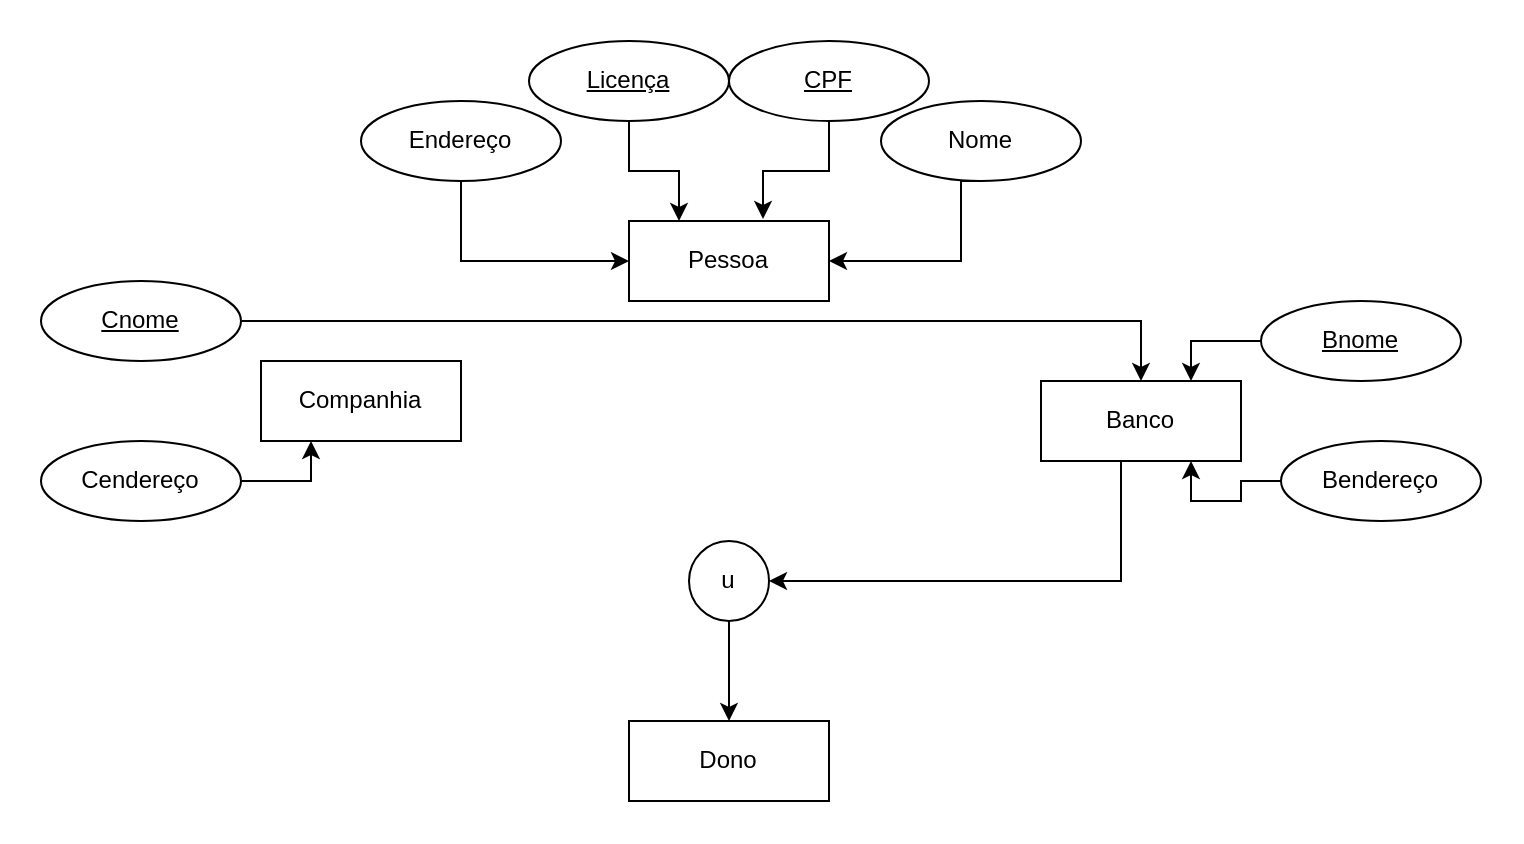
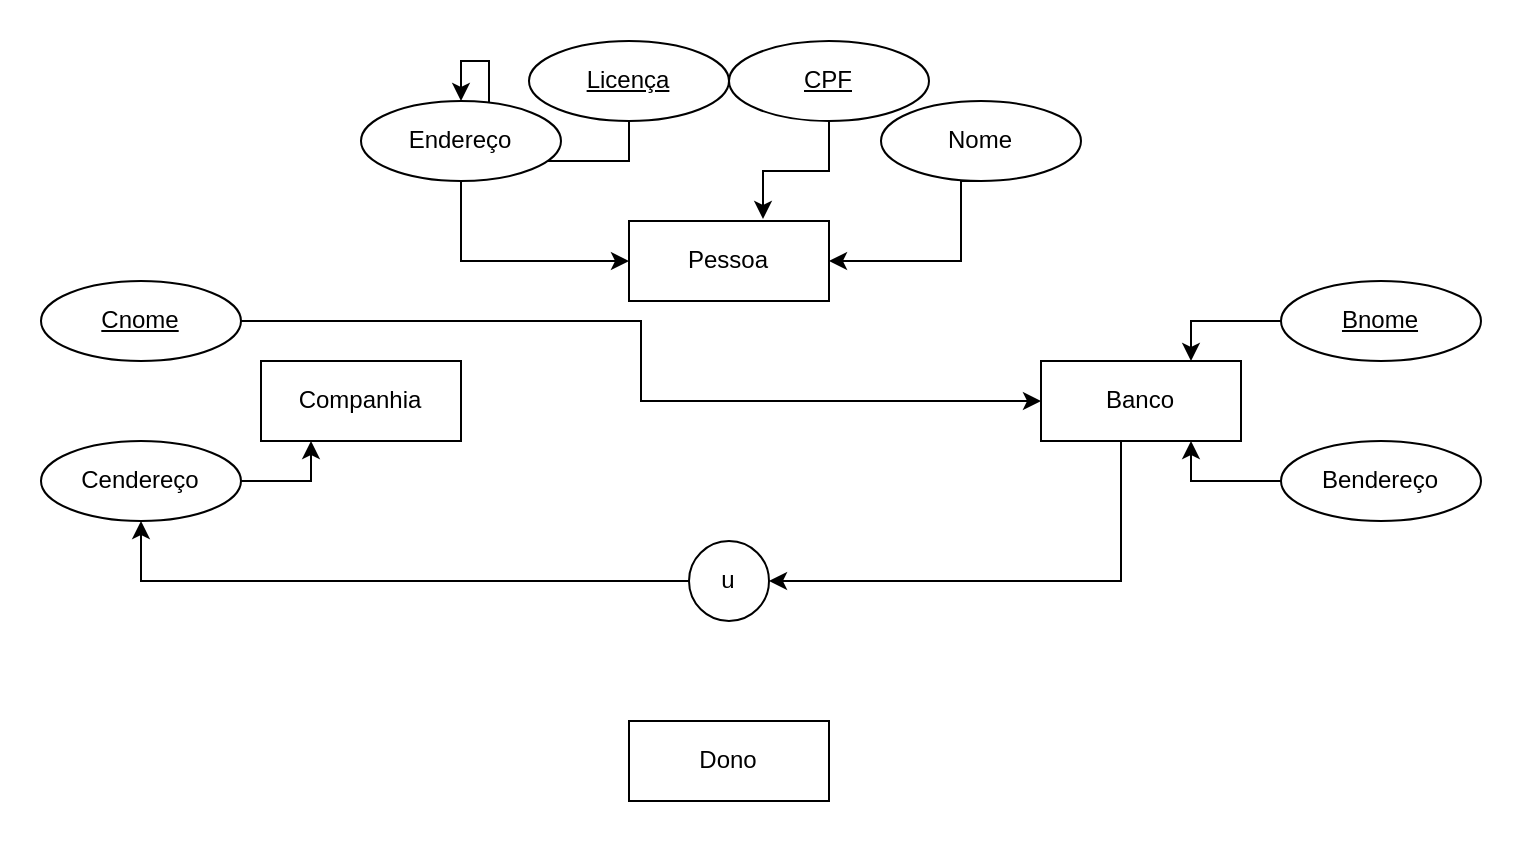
edge "Licença" -> "Pessoa": now "Licença" -> "Endereço"
node "Bnome": moved (1361, 341) -> (1381, 321)
node "Banco": moved (1141, 421) -> (1141, 401)
edge "u" -> "Dono": now "u" -> "Cendereço"
